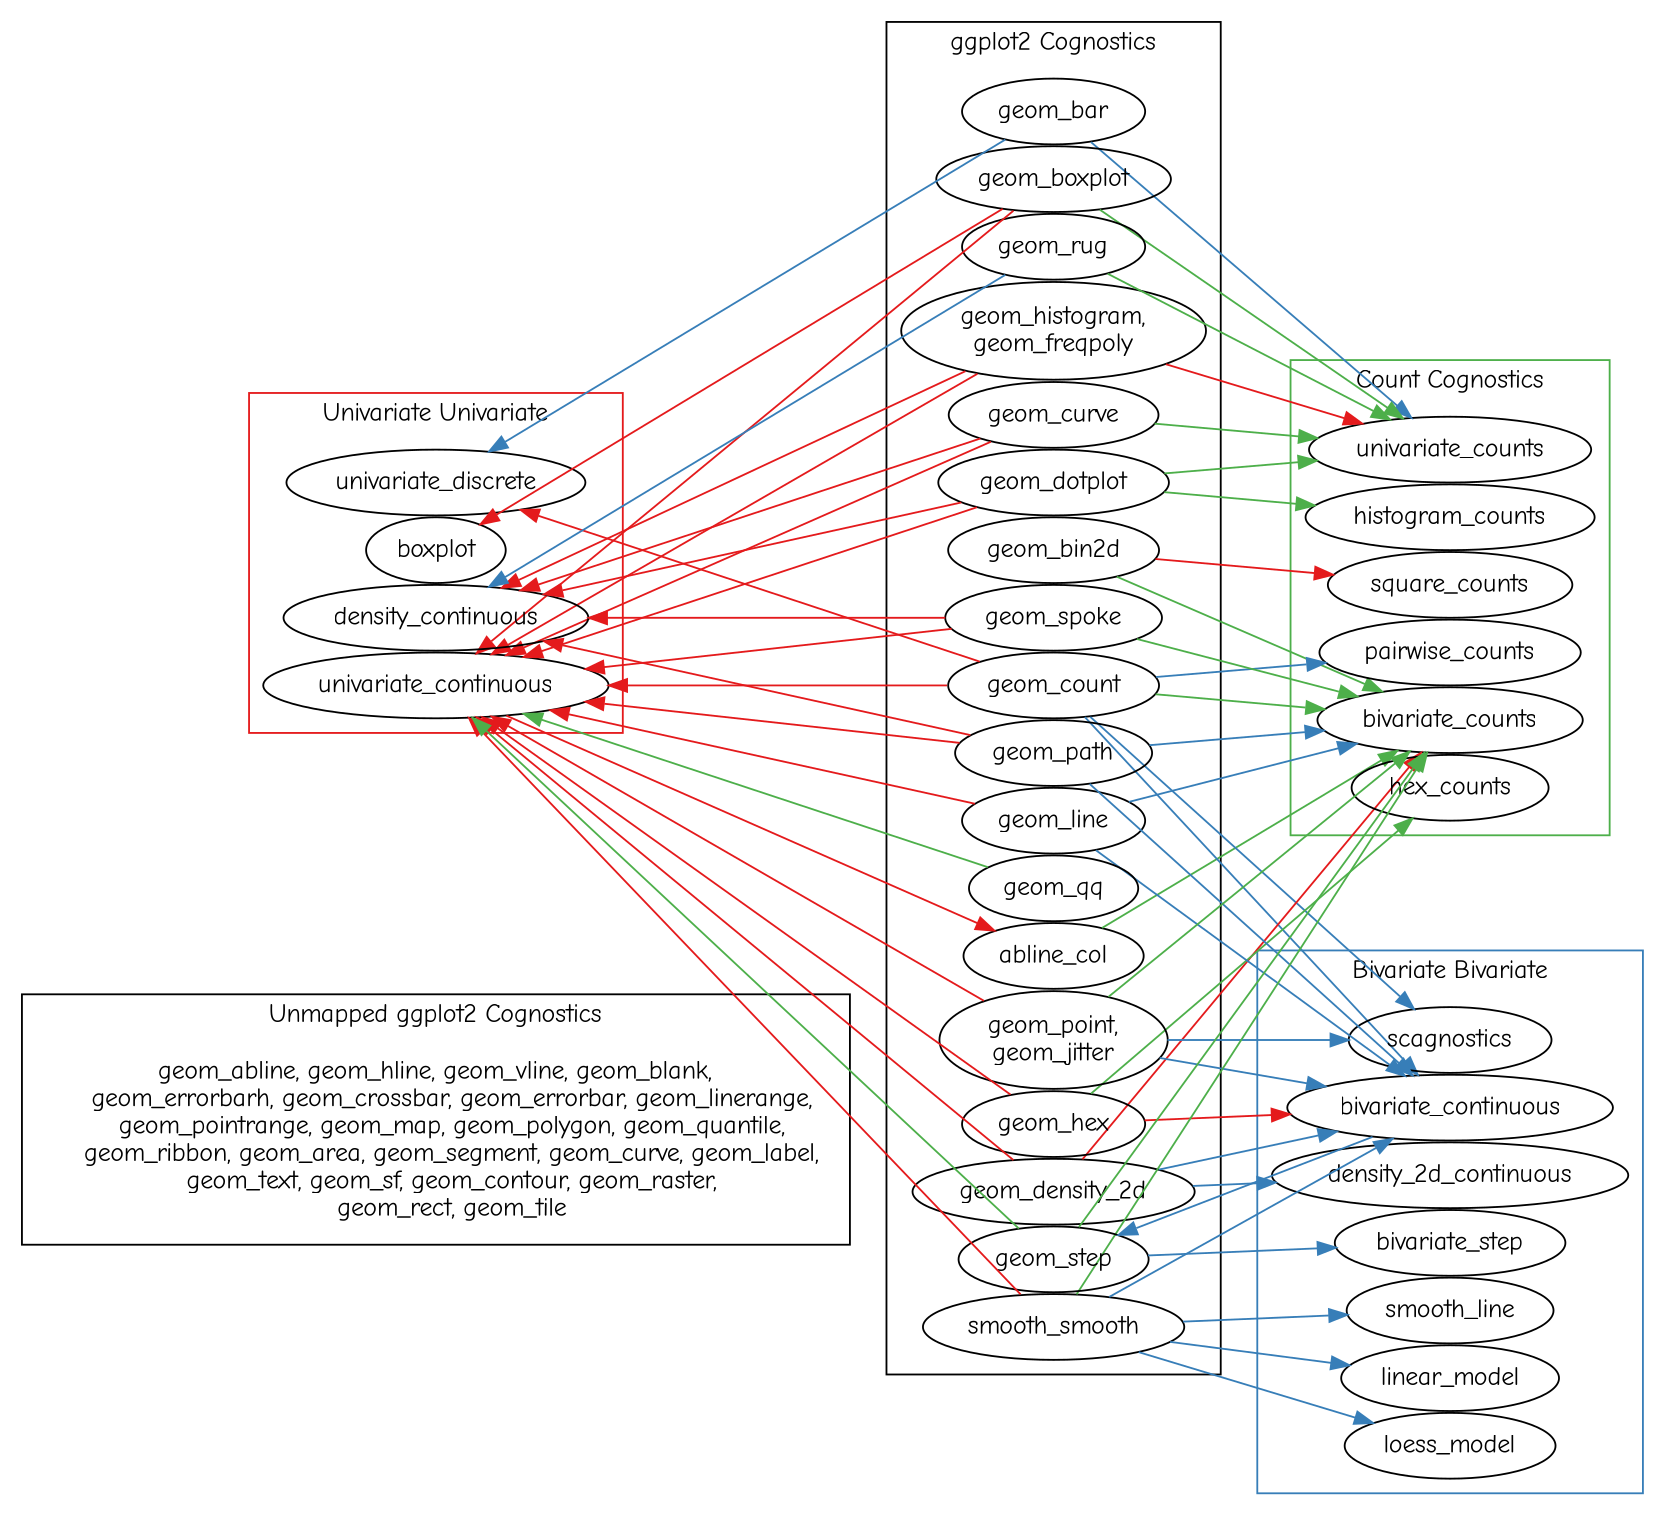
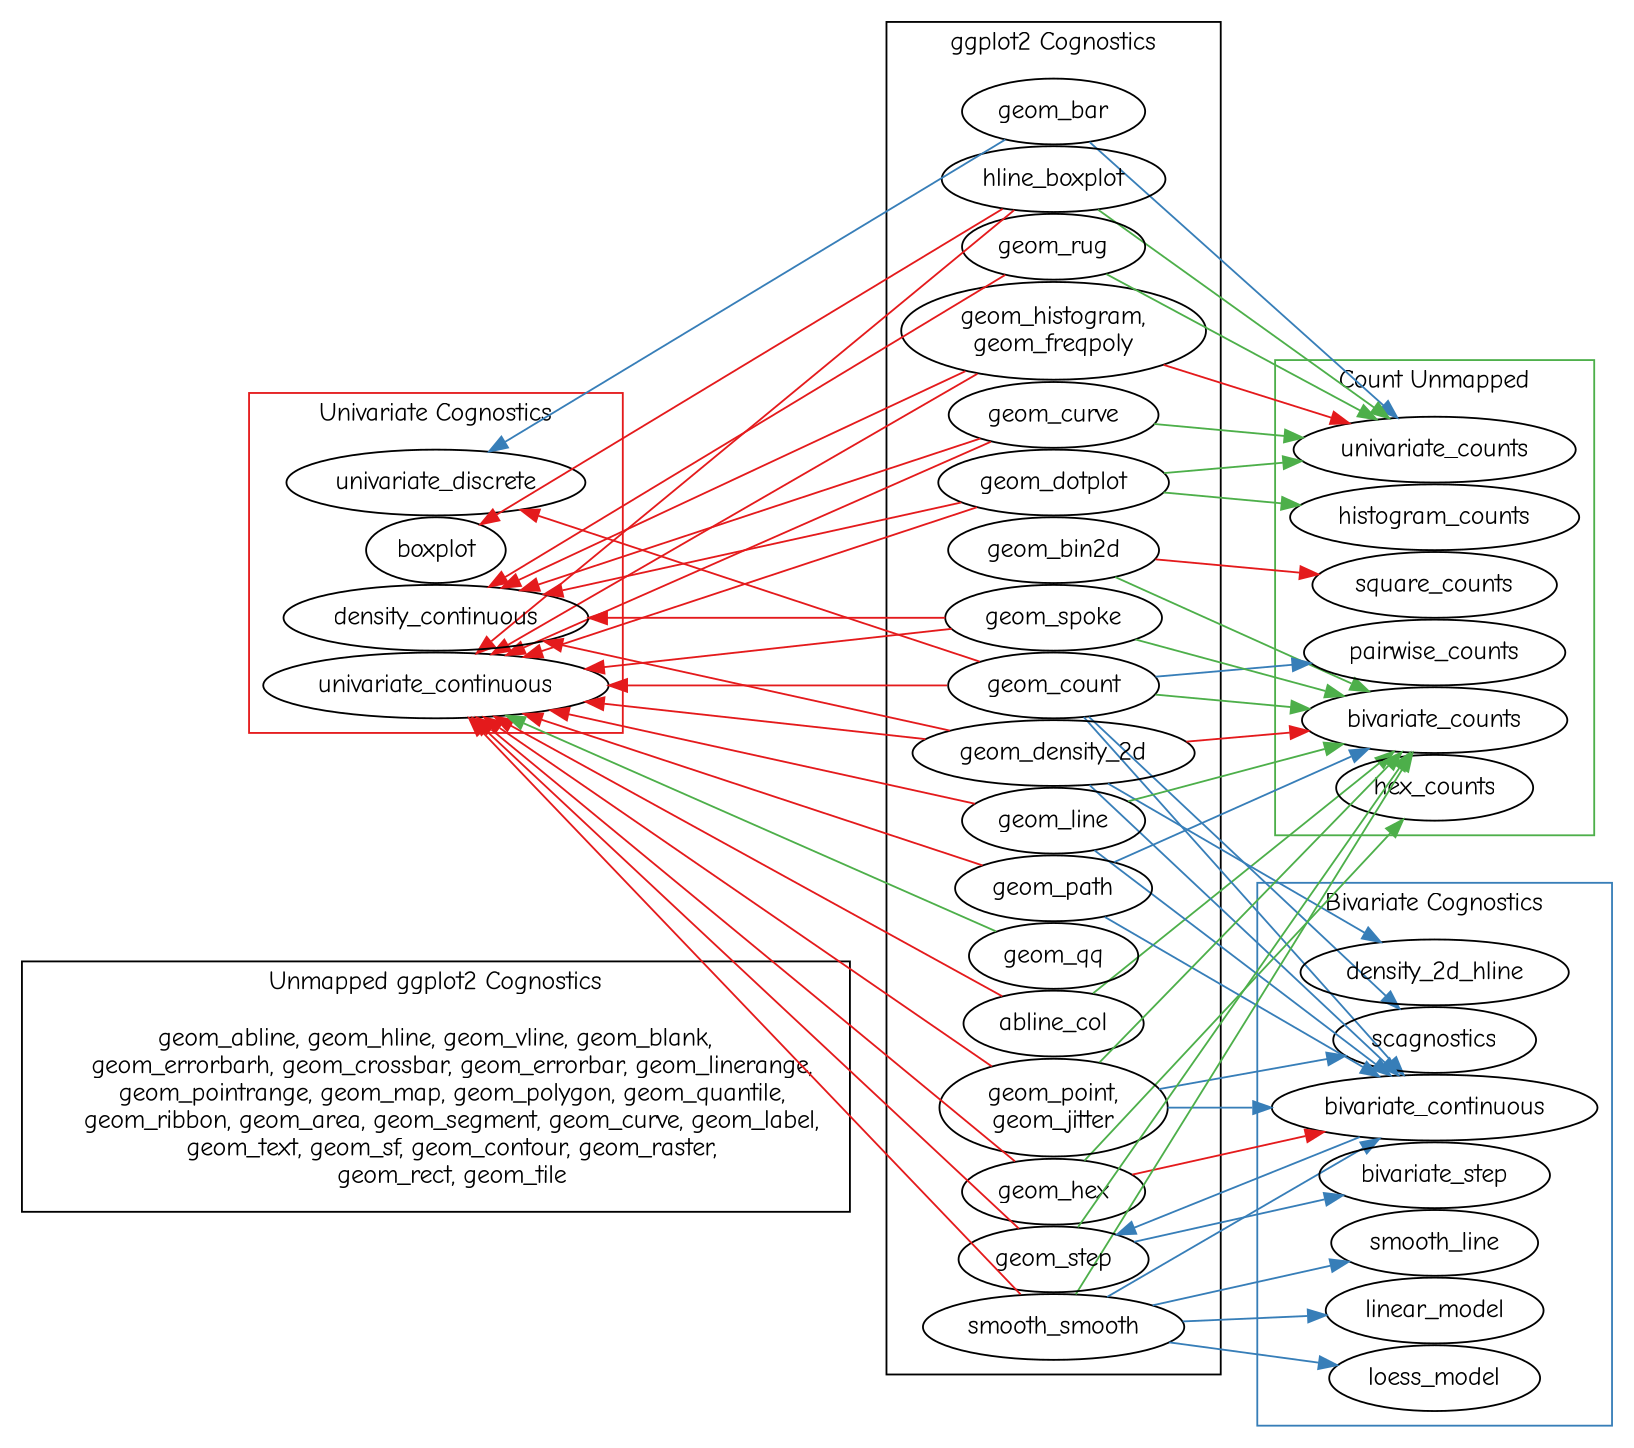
node "geom_boxplot": label "geom_boxplot" -> "hline_boxplot"
cluster "Count Cognostics": label "Count Cognostics" -> "Count Unmapped"
edge "geom_rug" -> "density_continuous": color #377eb8 -> #e41a1c
cluster "Univariate Univariate": label "Univariate Univariate" -> "Univariate Cognostics"
edge "geom_path" -> "density_continuous": now "geom_density_2d" -> "density_continuous"
edge "geom_line" -> "bivariate_counts": color #377eb8 -> #4daf4a
edge "univariate_continuous" -> "abline_col": reversed
cluster "Bivariate Bivariate": label "Bivariate Bivariate" -> "Bivariate Cognostics"
edge "geom_step" -> "univariate_continuous": color #4daf4a -> #e41a1c
node "density_2d_continuous": label "density_2d_continuous" -> "density_2d_hline"
